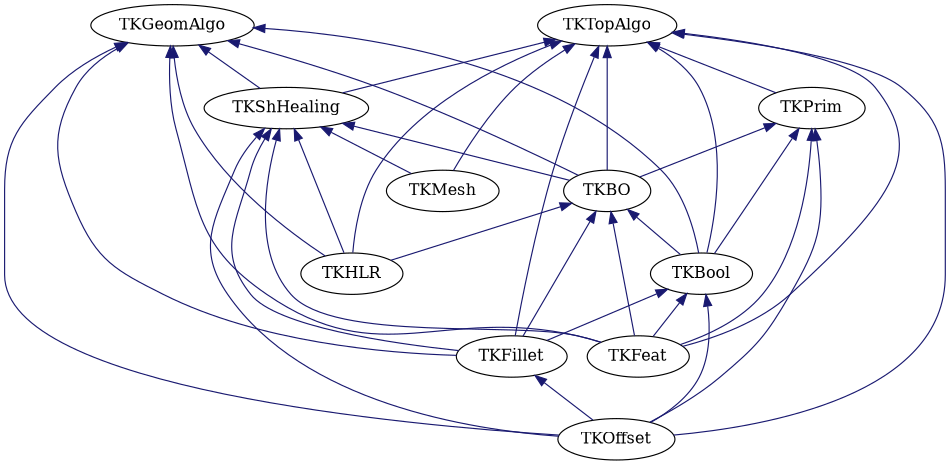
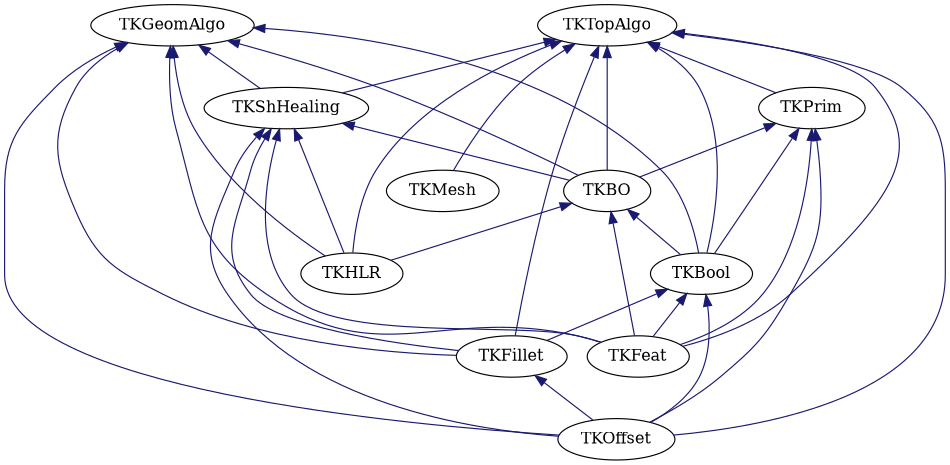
edge "TKMesh" -> "TKShHealing": removed
edge "TKFillet" -> "TKBO": removed
